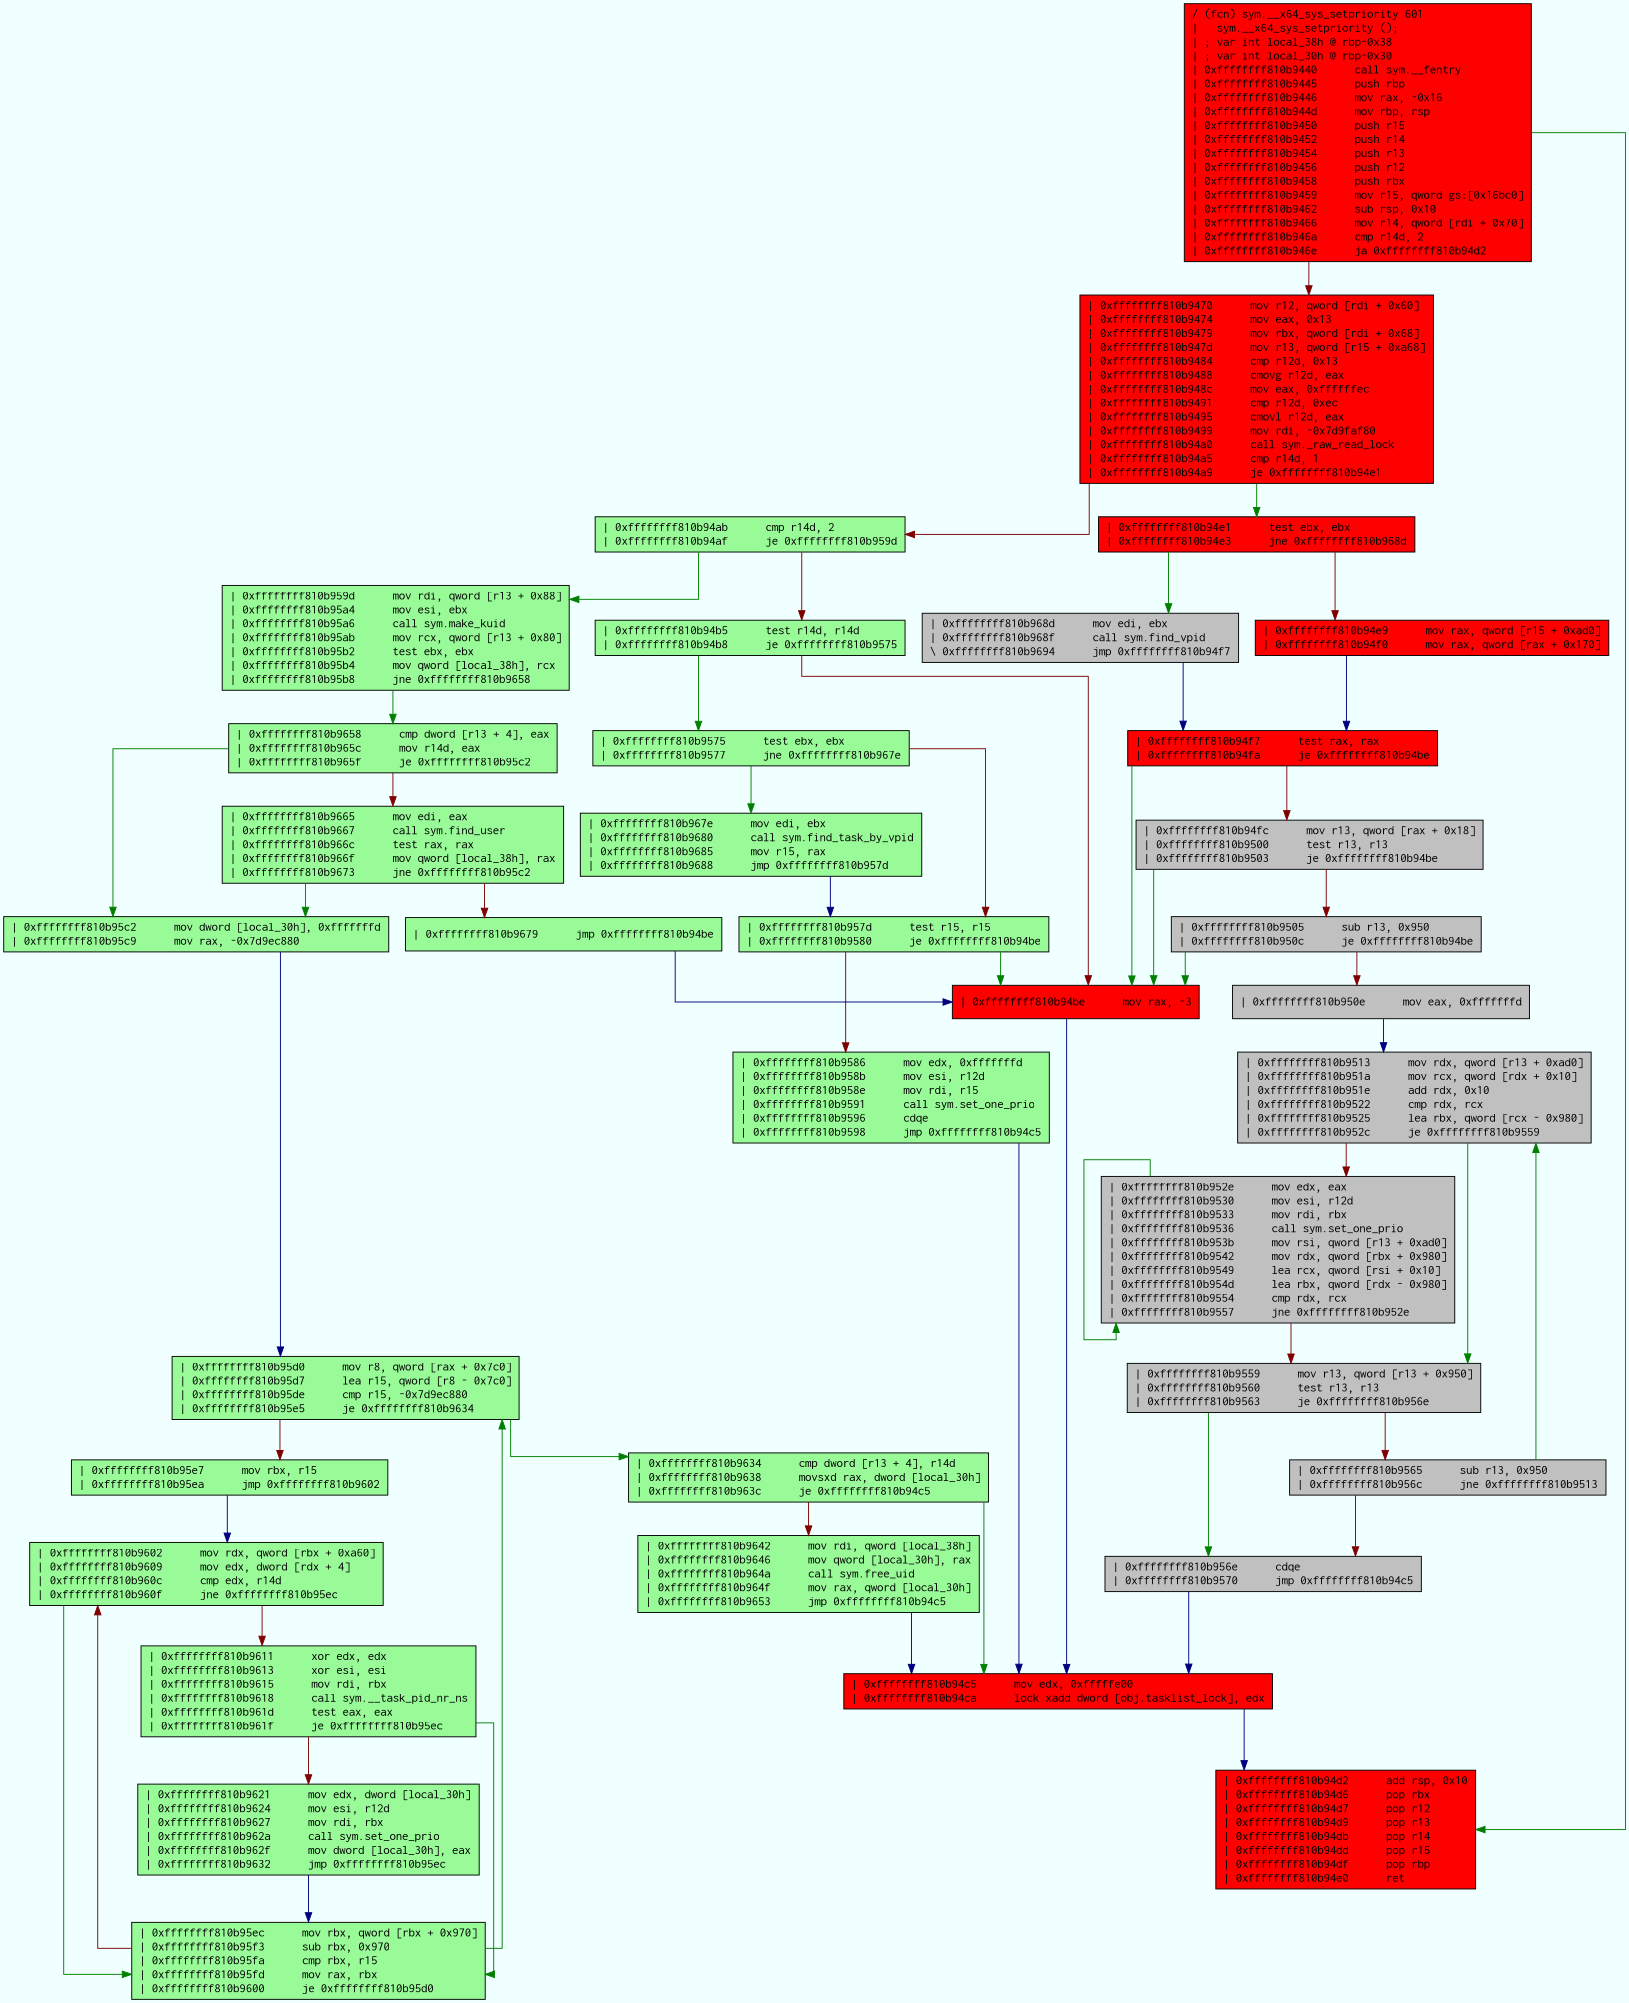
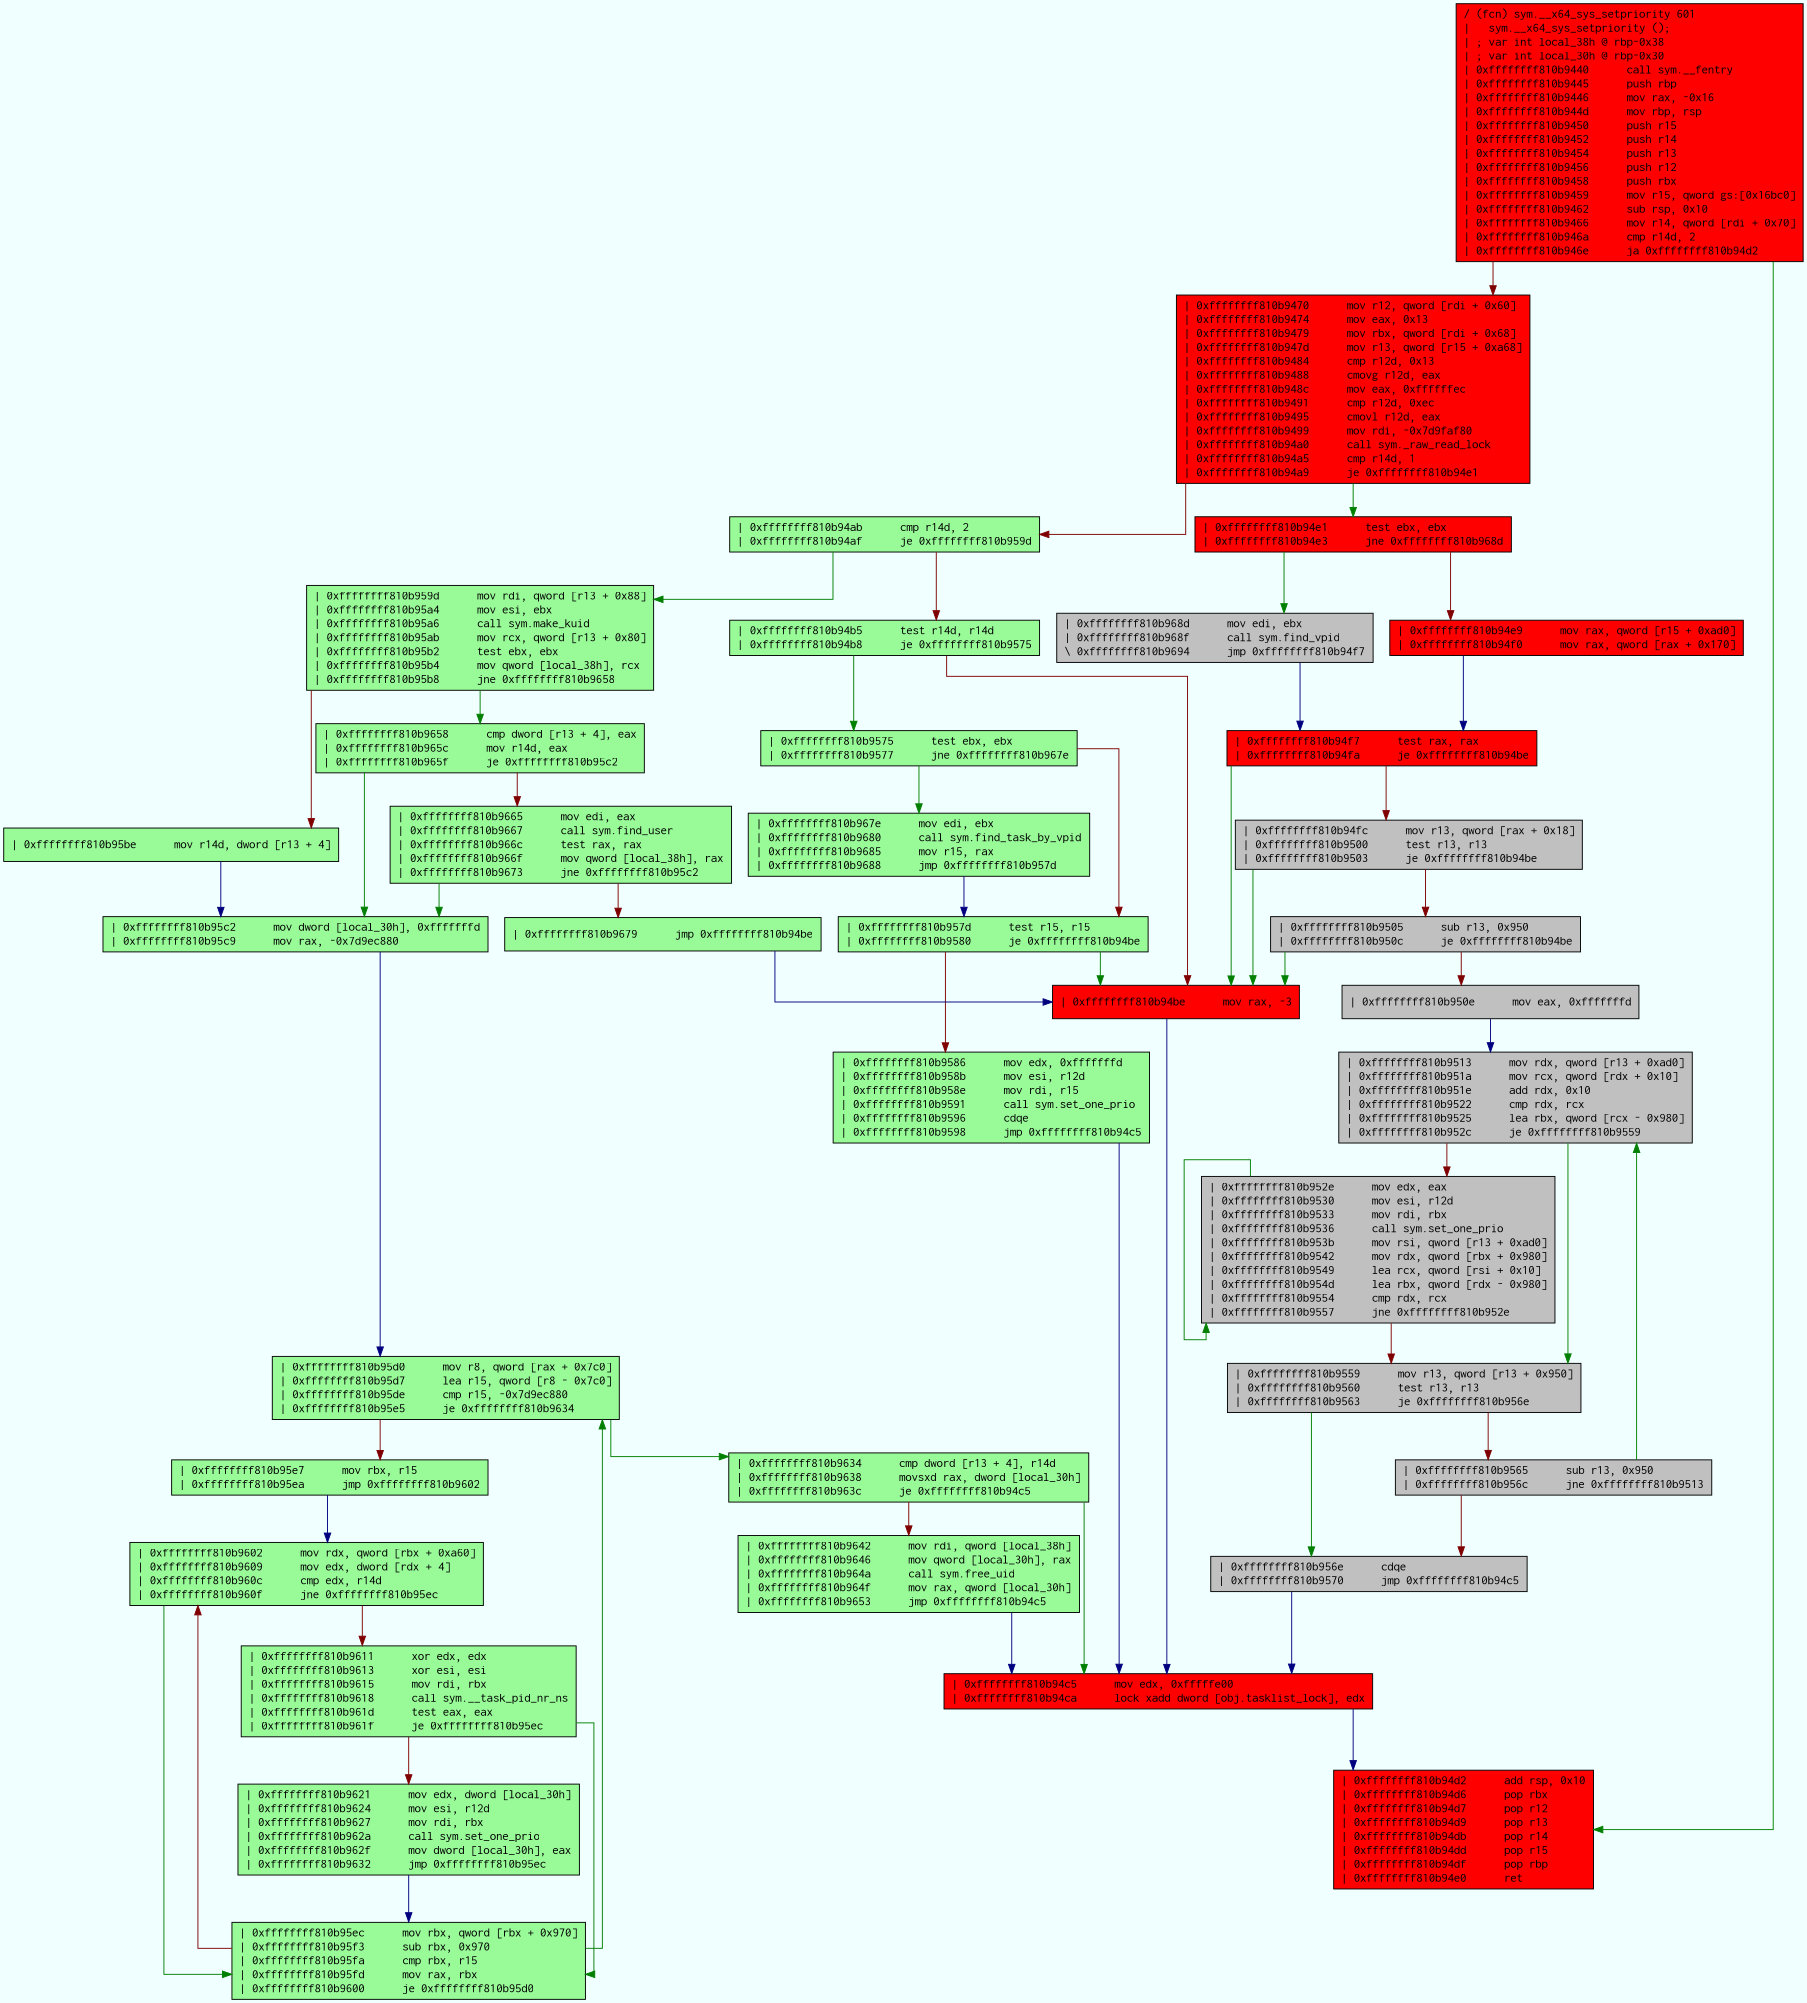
node "| 0xffffffff810b95be      mov r14d, dword [r13 + 4]": added
